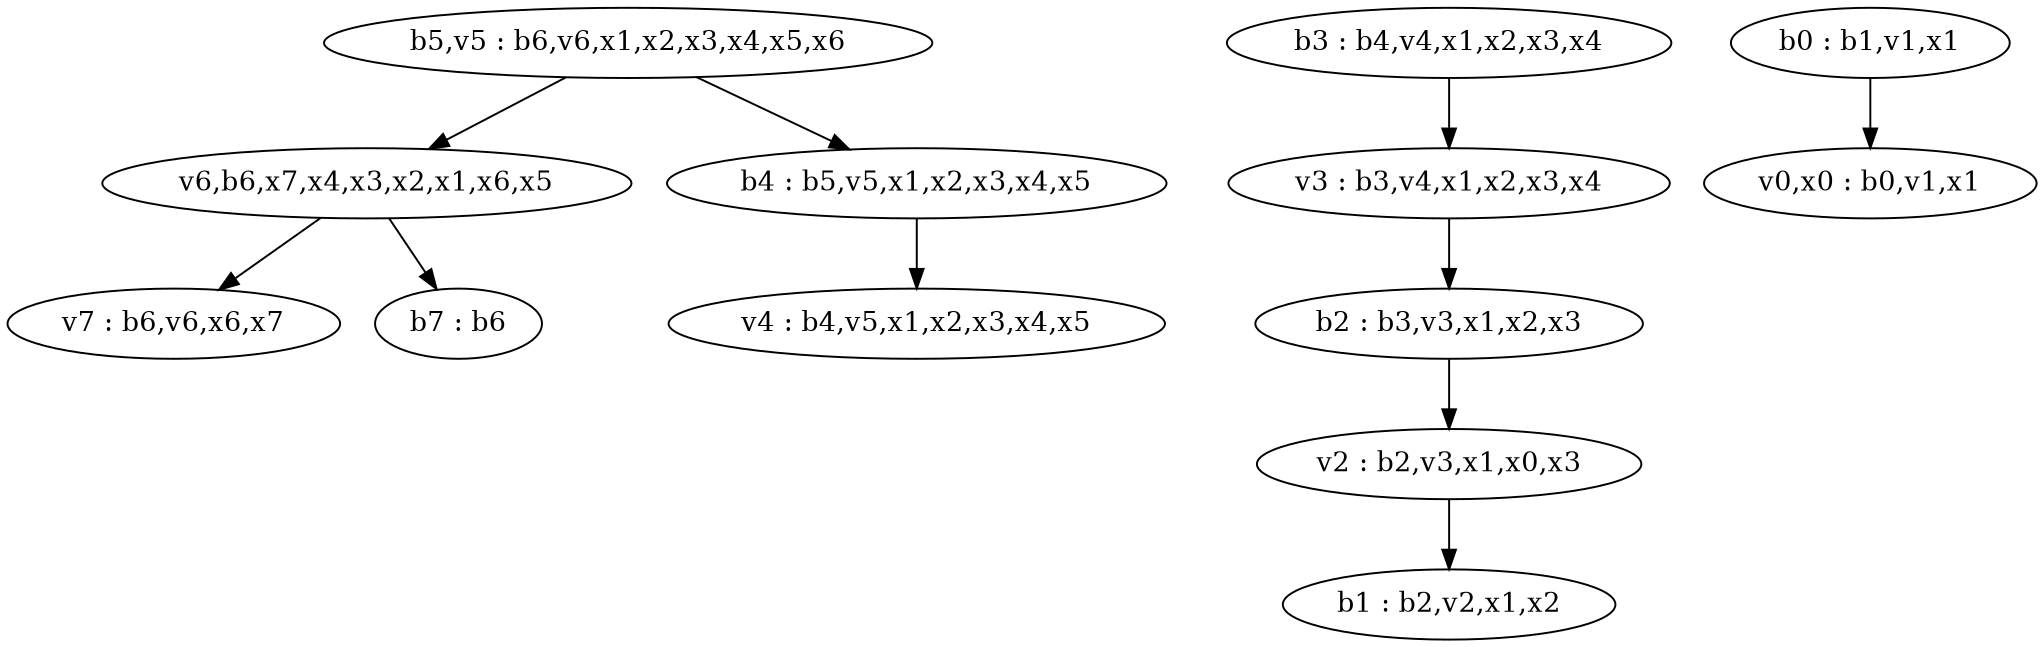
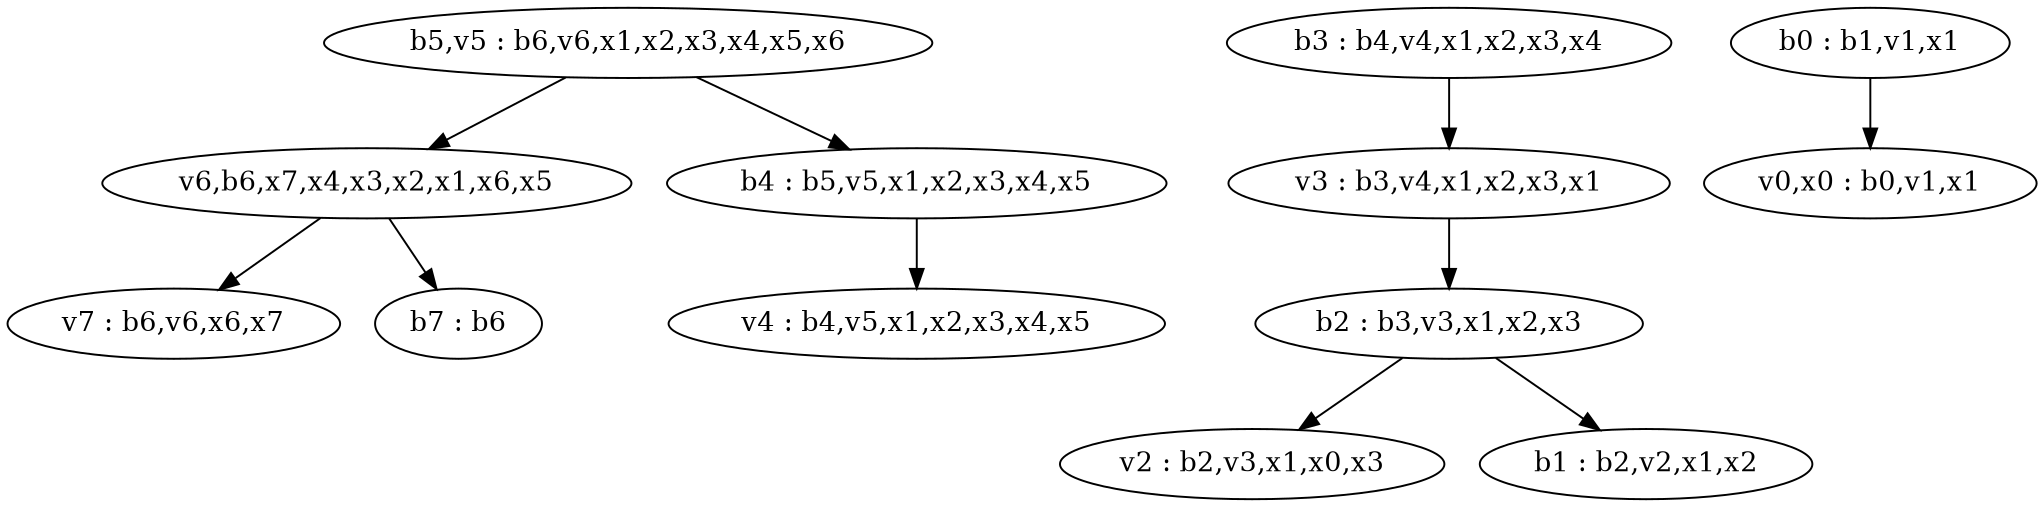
node "v3 : b3,v4,x1,x2,x3,x4": label "v3 : b3,v4,x1,x2,x3,x4" -> "v3 : b3,v4,x1,x2,x3,x1"
edge "v2 : b2,v3,x1,x0,x3" -> "b1 : b2,v2,x1,x2": now "b2 : b3,v3,x1,x2,x3" -> "b1 : b2,v2,x1,x2"
